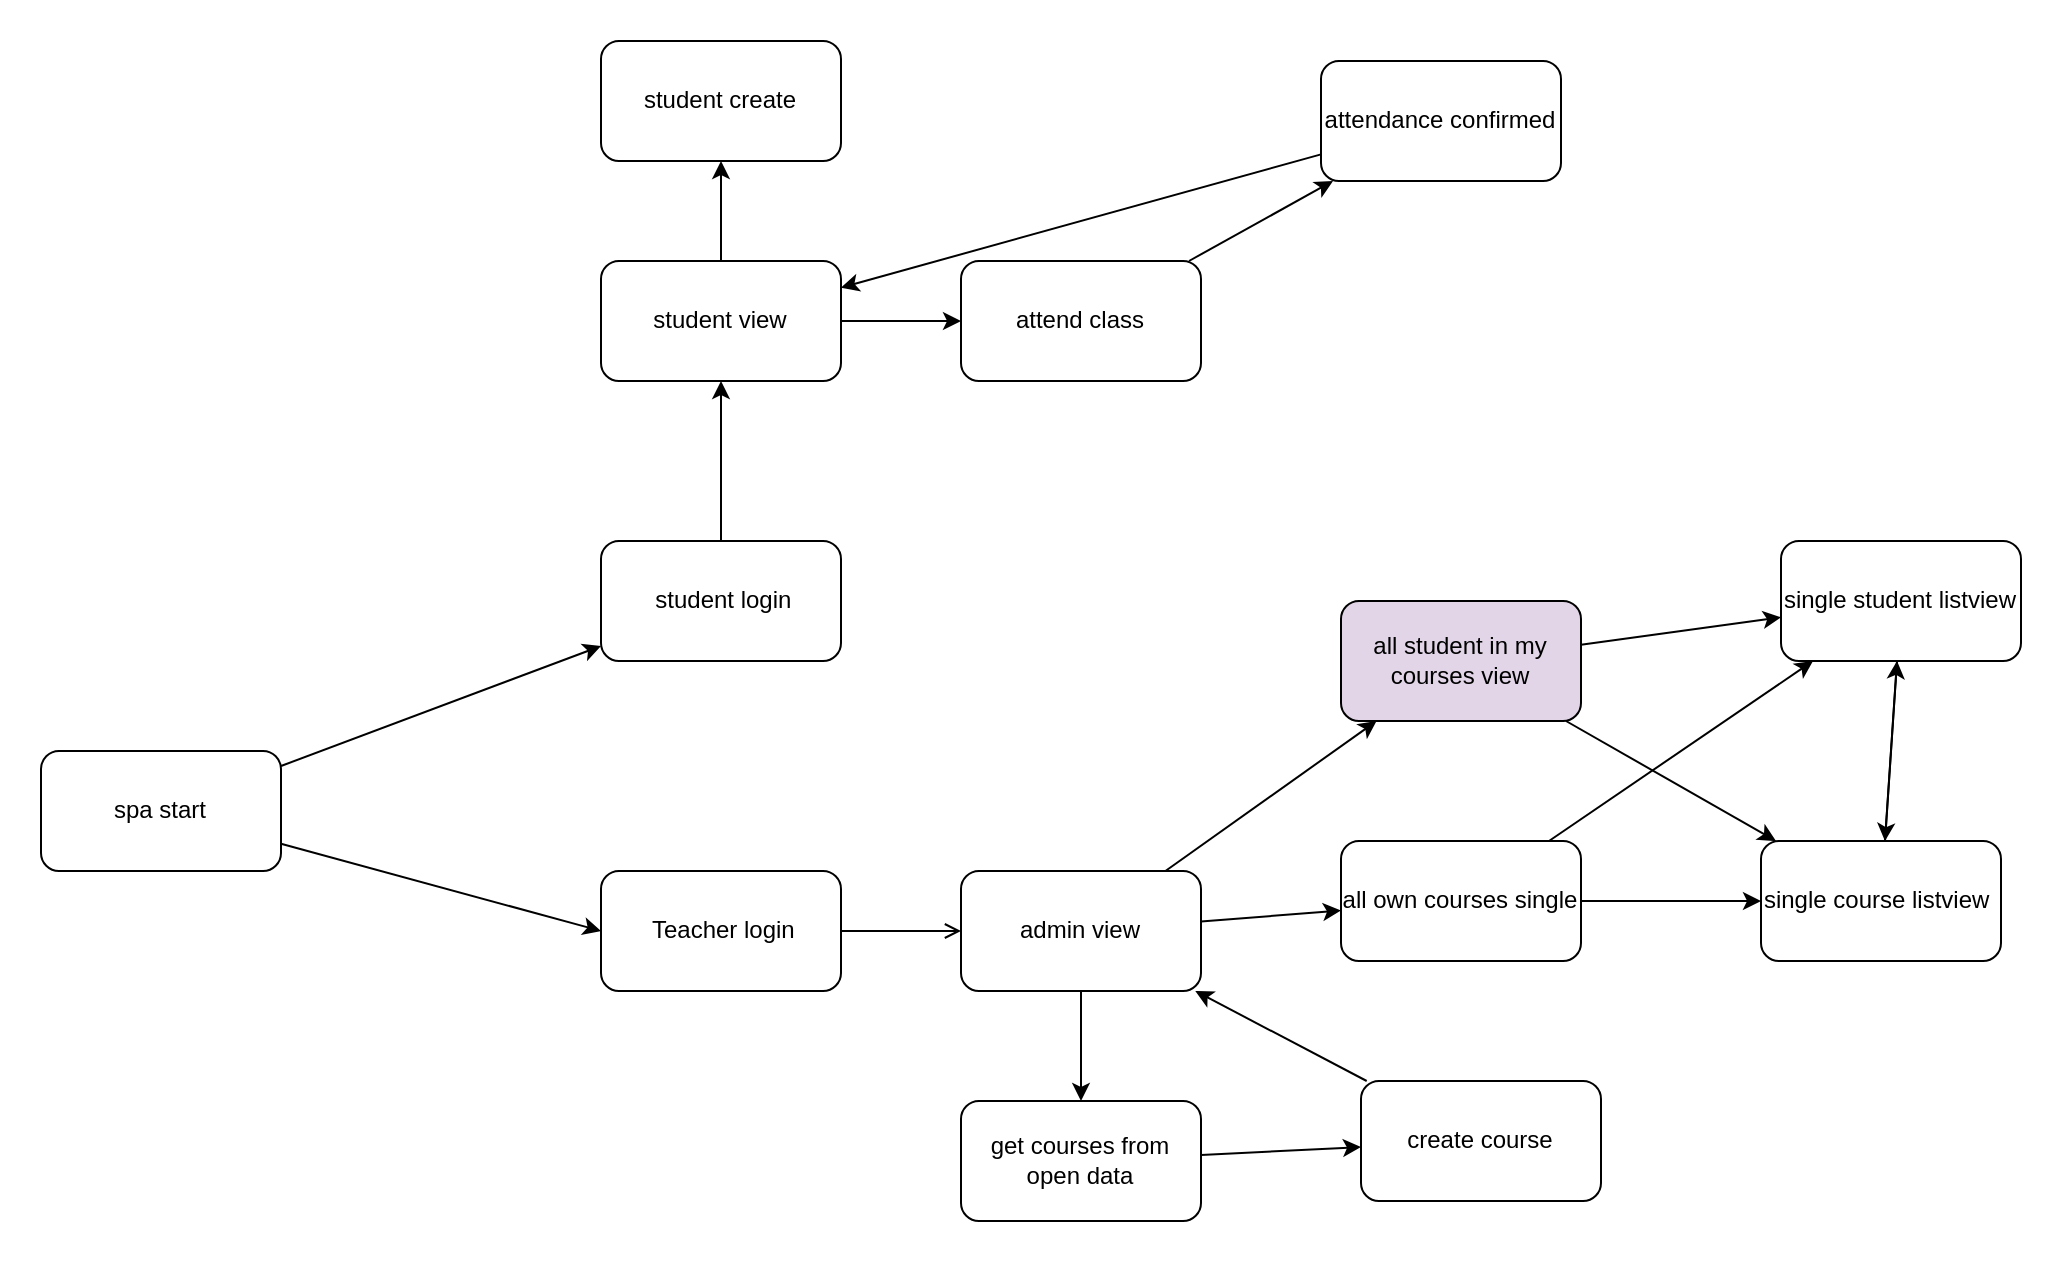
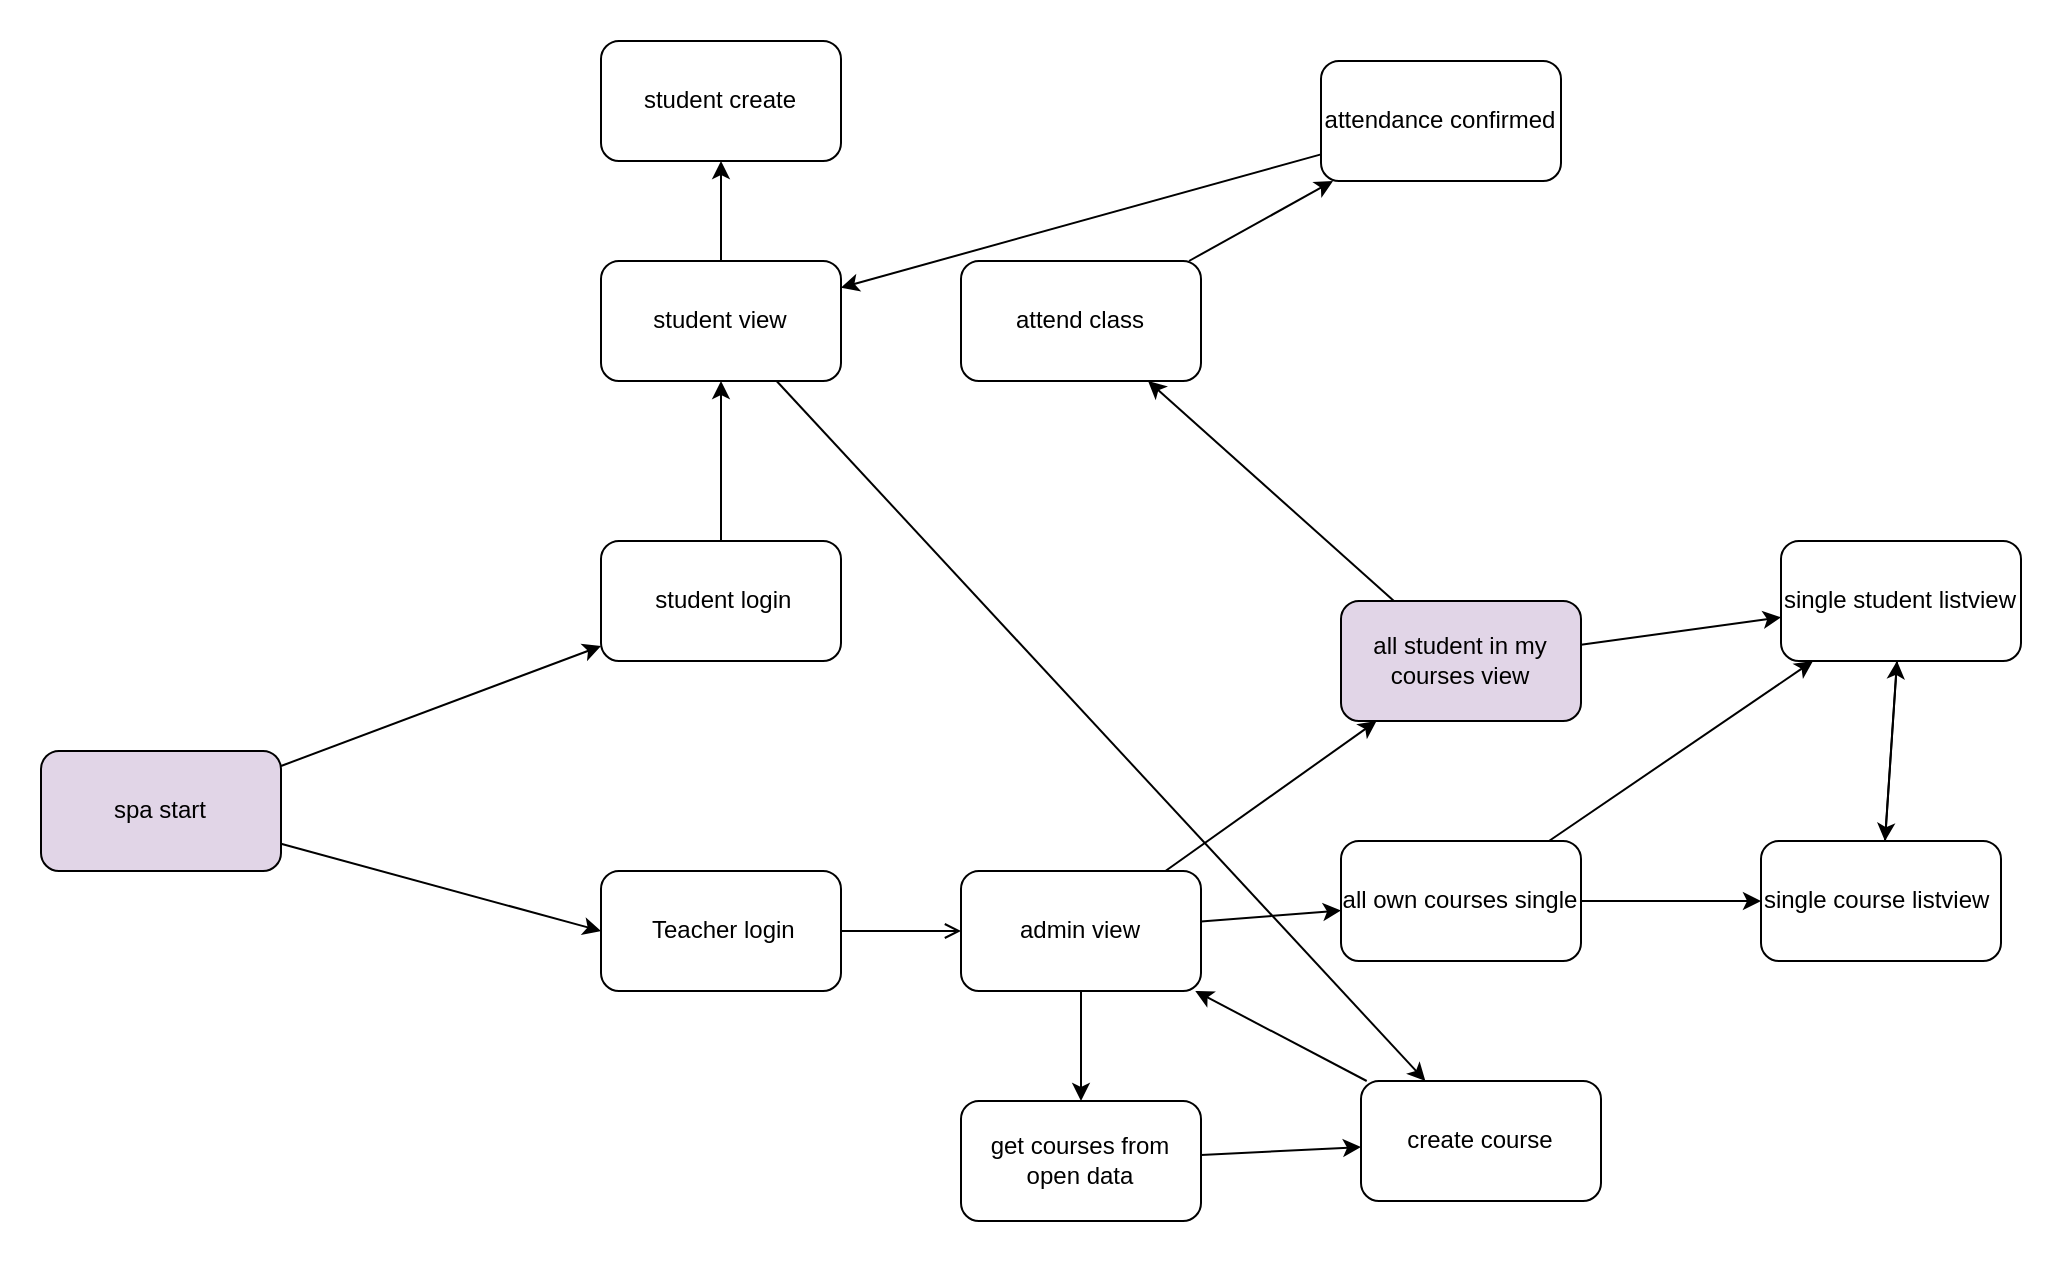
edge "student view" -> "attend class": now "student view" -> "create course"
edge "all student in my courses view" -> "single course listview": now "all student in my courses view" -> "attend class"
node "spa start": fillcolor #ffffff -> #e1d5e7
